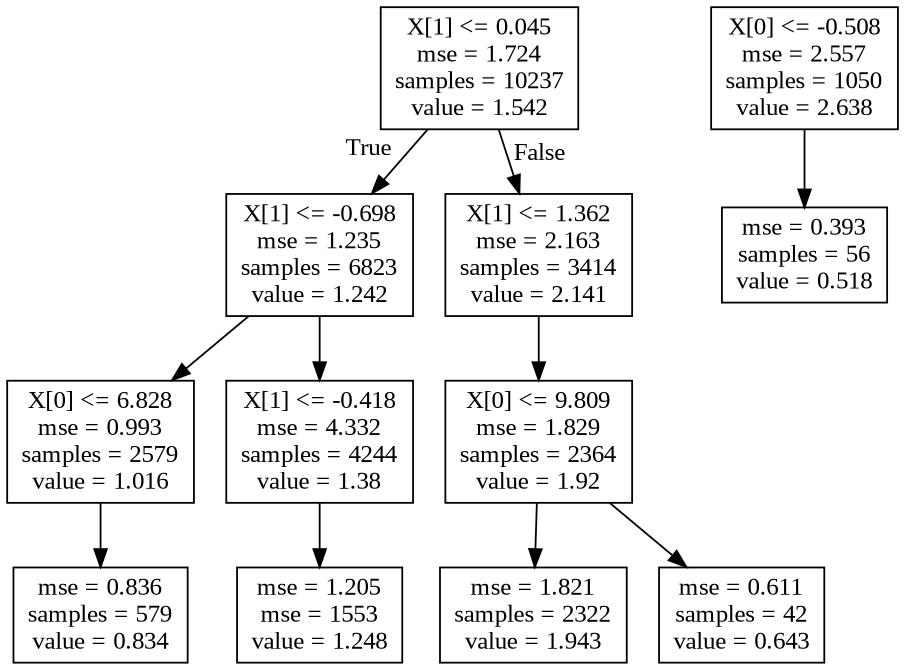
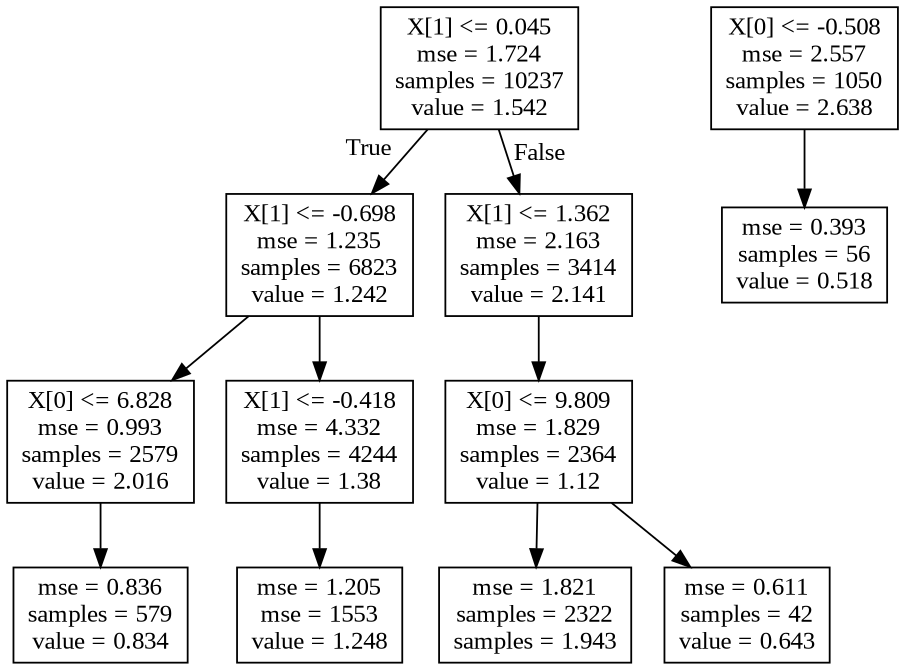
node "X[0] <= 6.828 mse = 0.993 samples = 2579 value = 1.016": label "X[0] <= 6.828 mse = 0.993 samples = 2579 value = 1.016" -> "X[0] <= 6.828 mse = 0.993 samples = 2579 value = 2.016"
node "X[0] <= 9.809 mse = 1.829 samples = 2364 value = 1.92": label "X[0] <= 9.809 mse = 1.829 samples = 2364 value = 1.92" -> "X[0] <= 9.809 mse = 1.829 samples = 2364 value = 1.12"
node "mse = 1.821 samples = 2322 value = 1.943": label "mse = 1.821 samples = 2322 value = 1.943" -> "mse = 1.821 samples = 2322 samples = 1.943"
